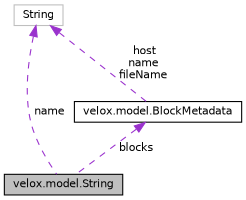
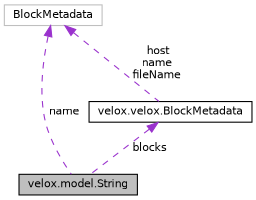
node "String": label "String" -> "BlockMetadata"
node "velox.model.BlockMetadata": label "velox.model.BlockMetadata" -> "velox.velox.BlockMetadata"
